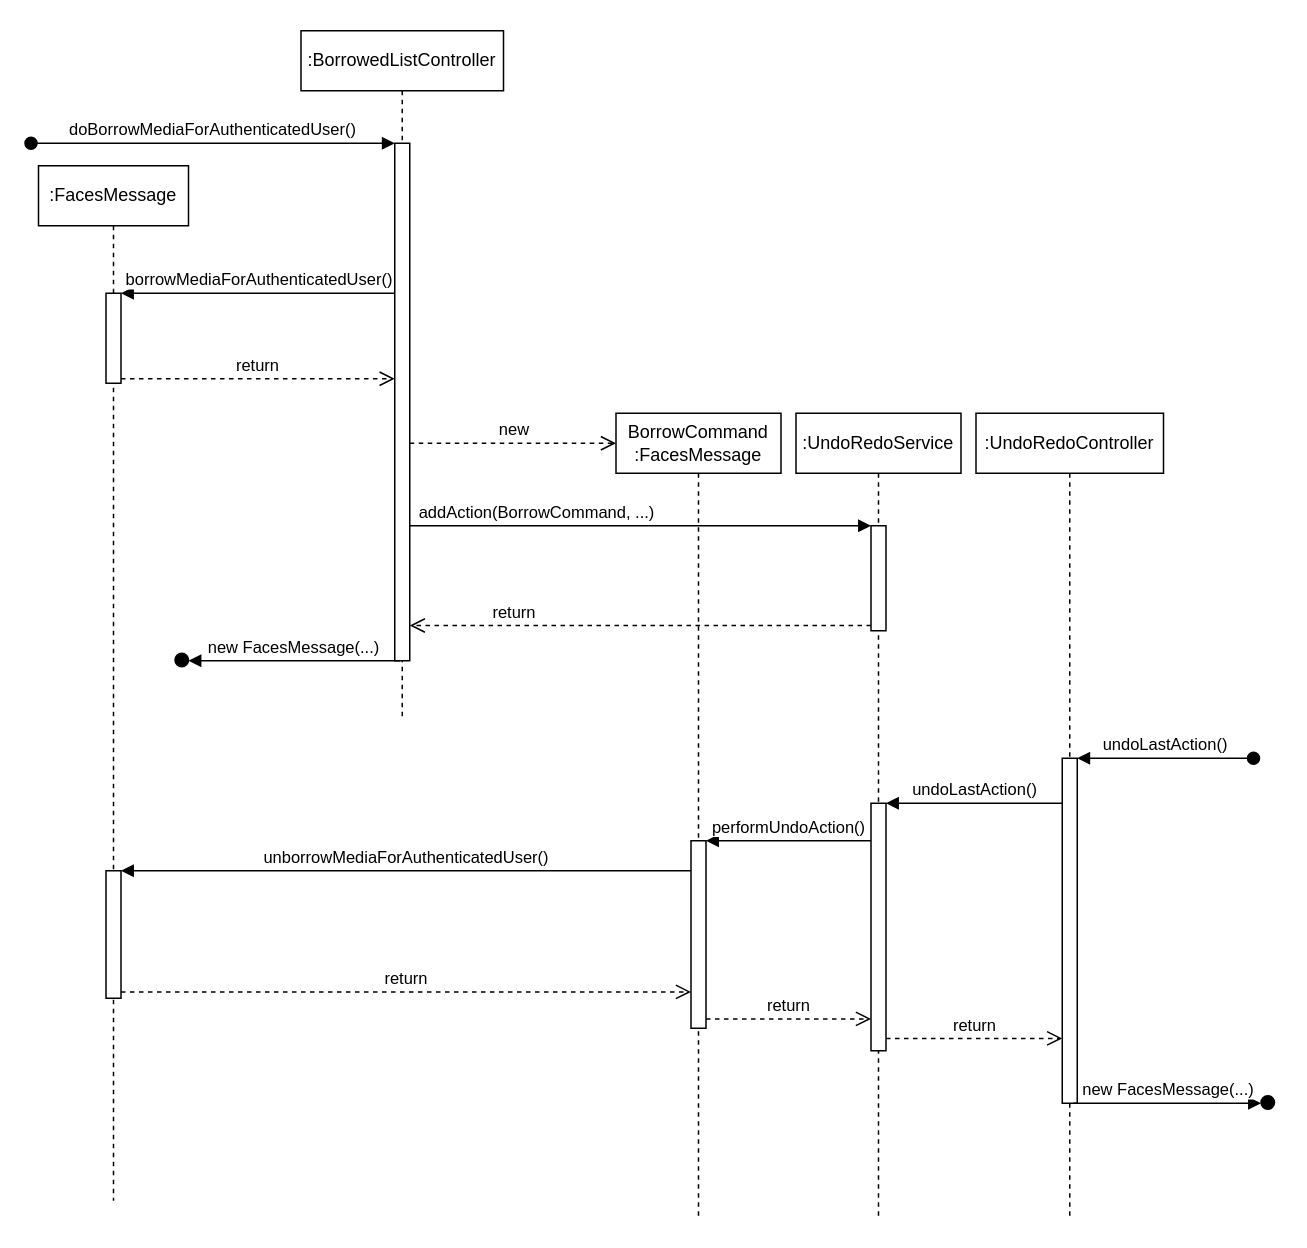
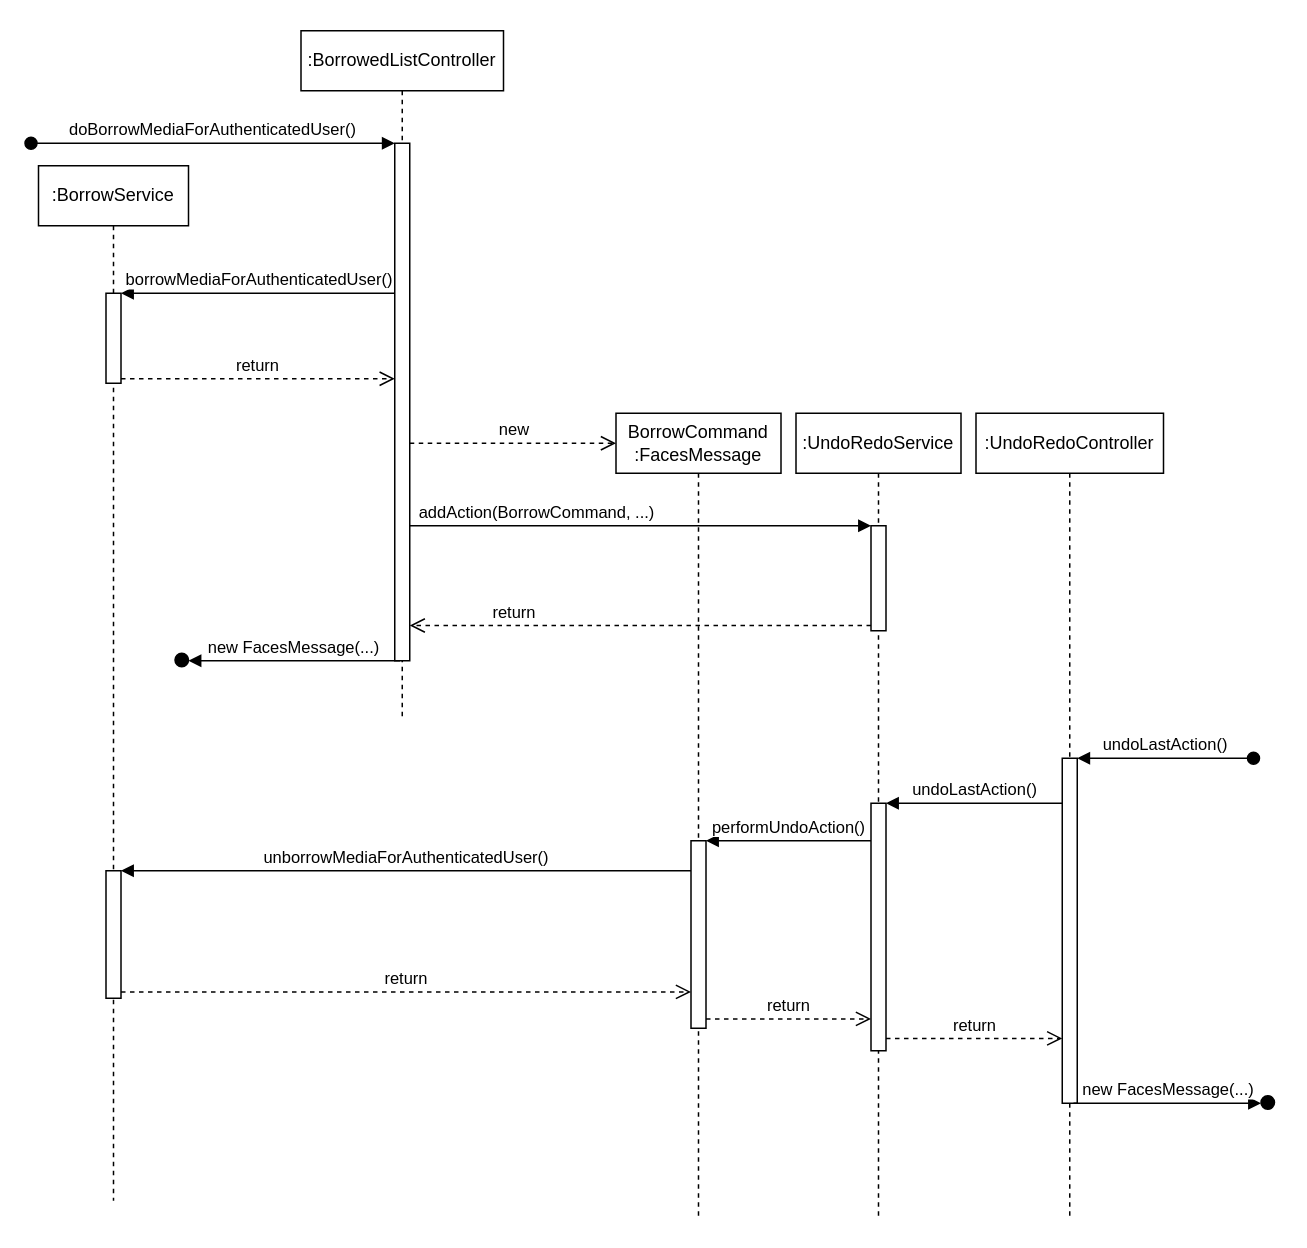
node ":FacesMessage": label ":FacesMessage" -> ":BorrowService"
